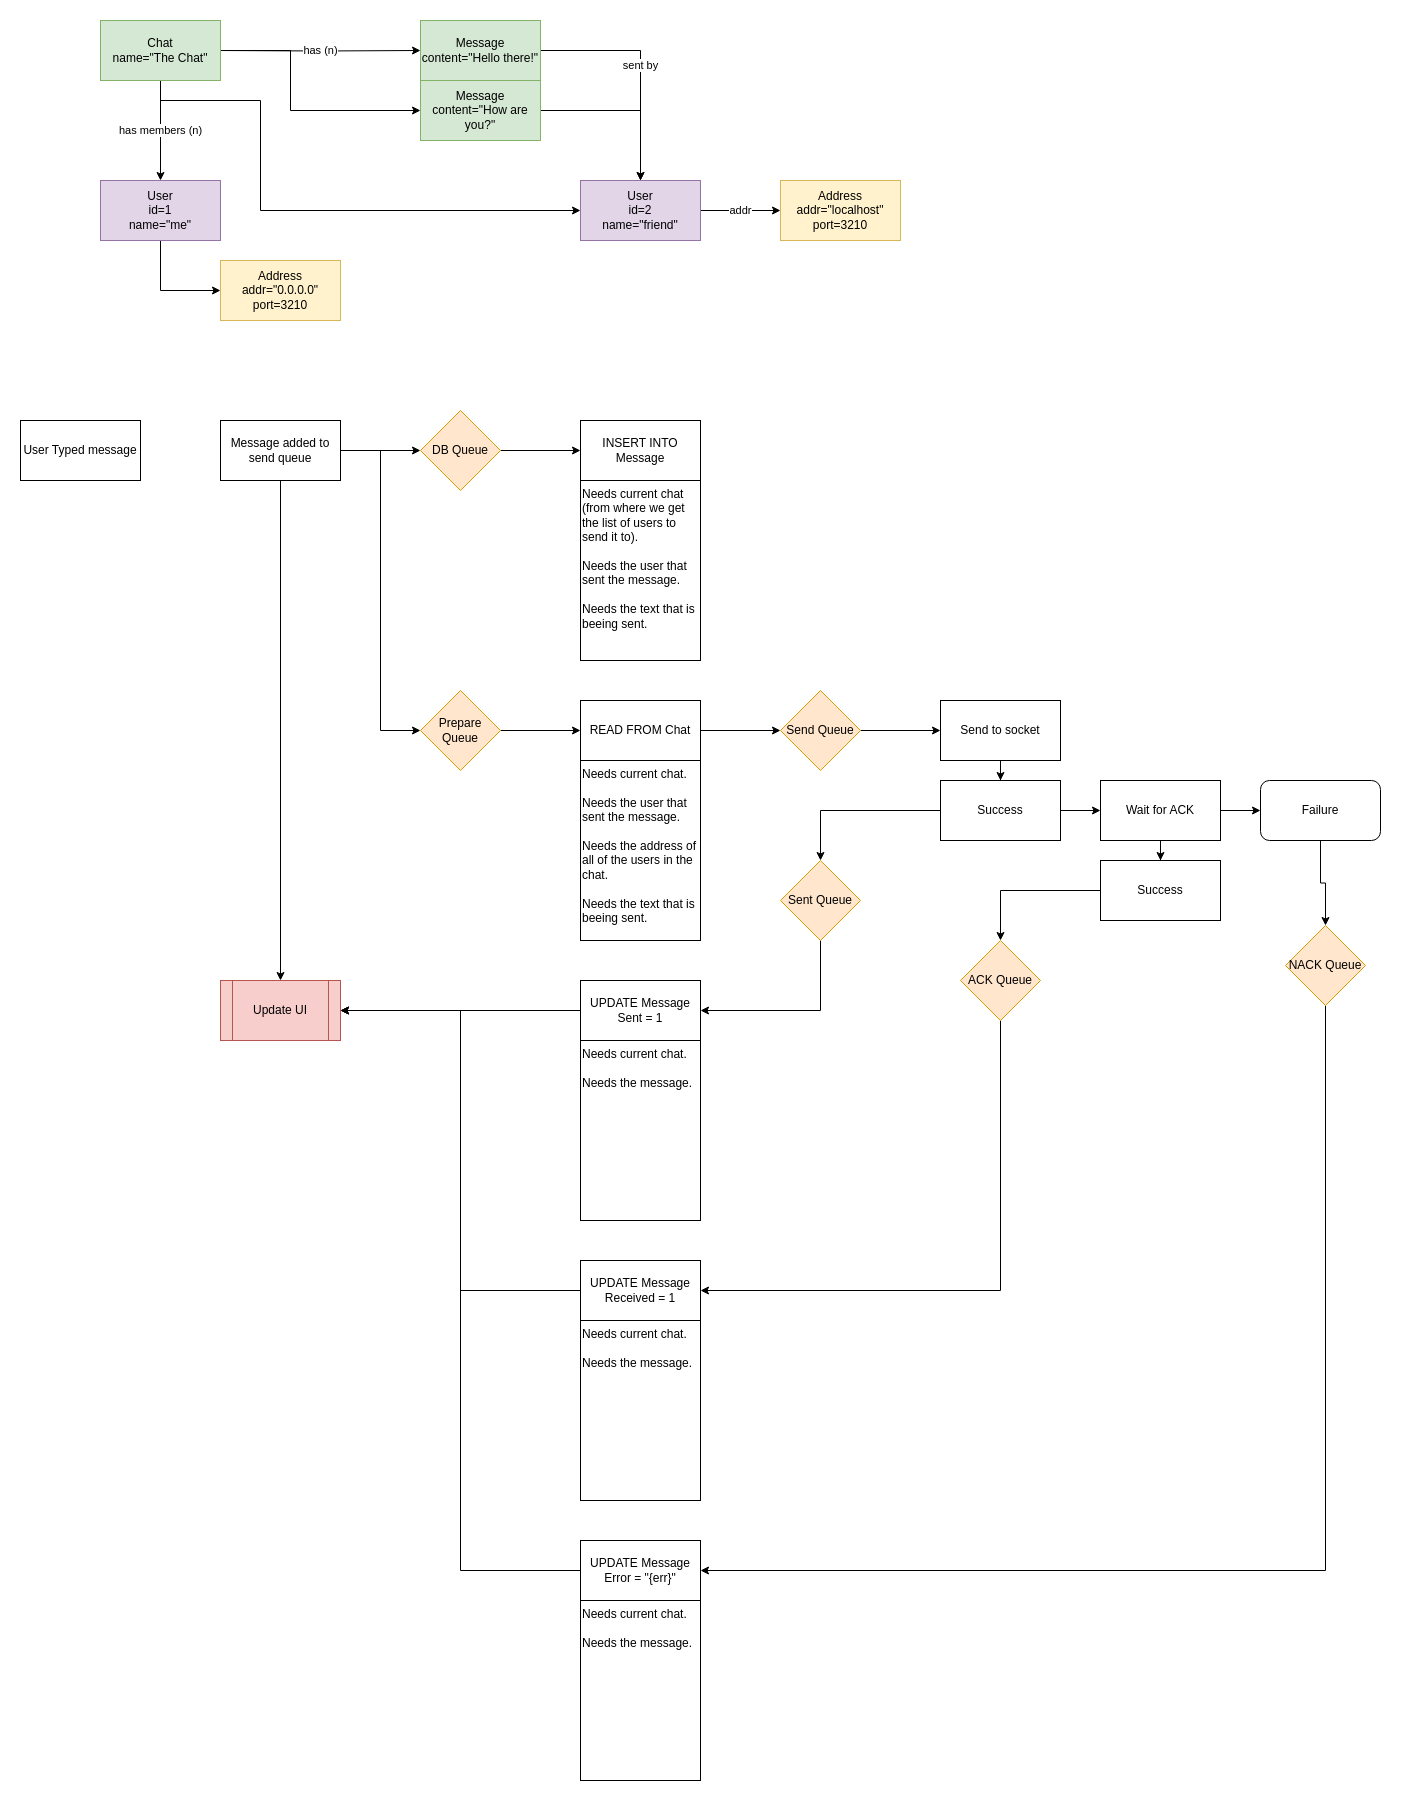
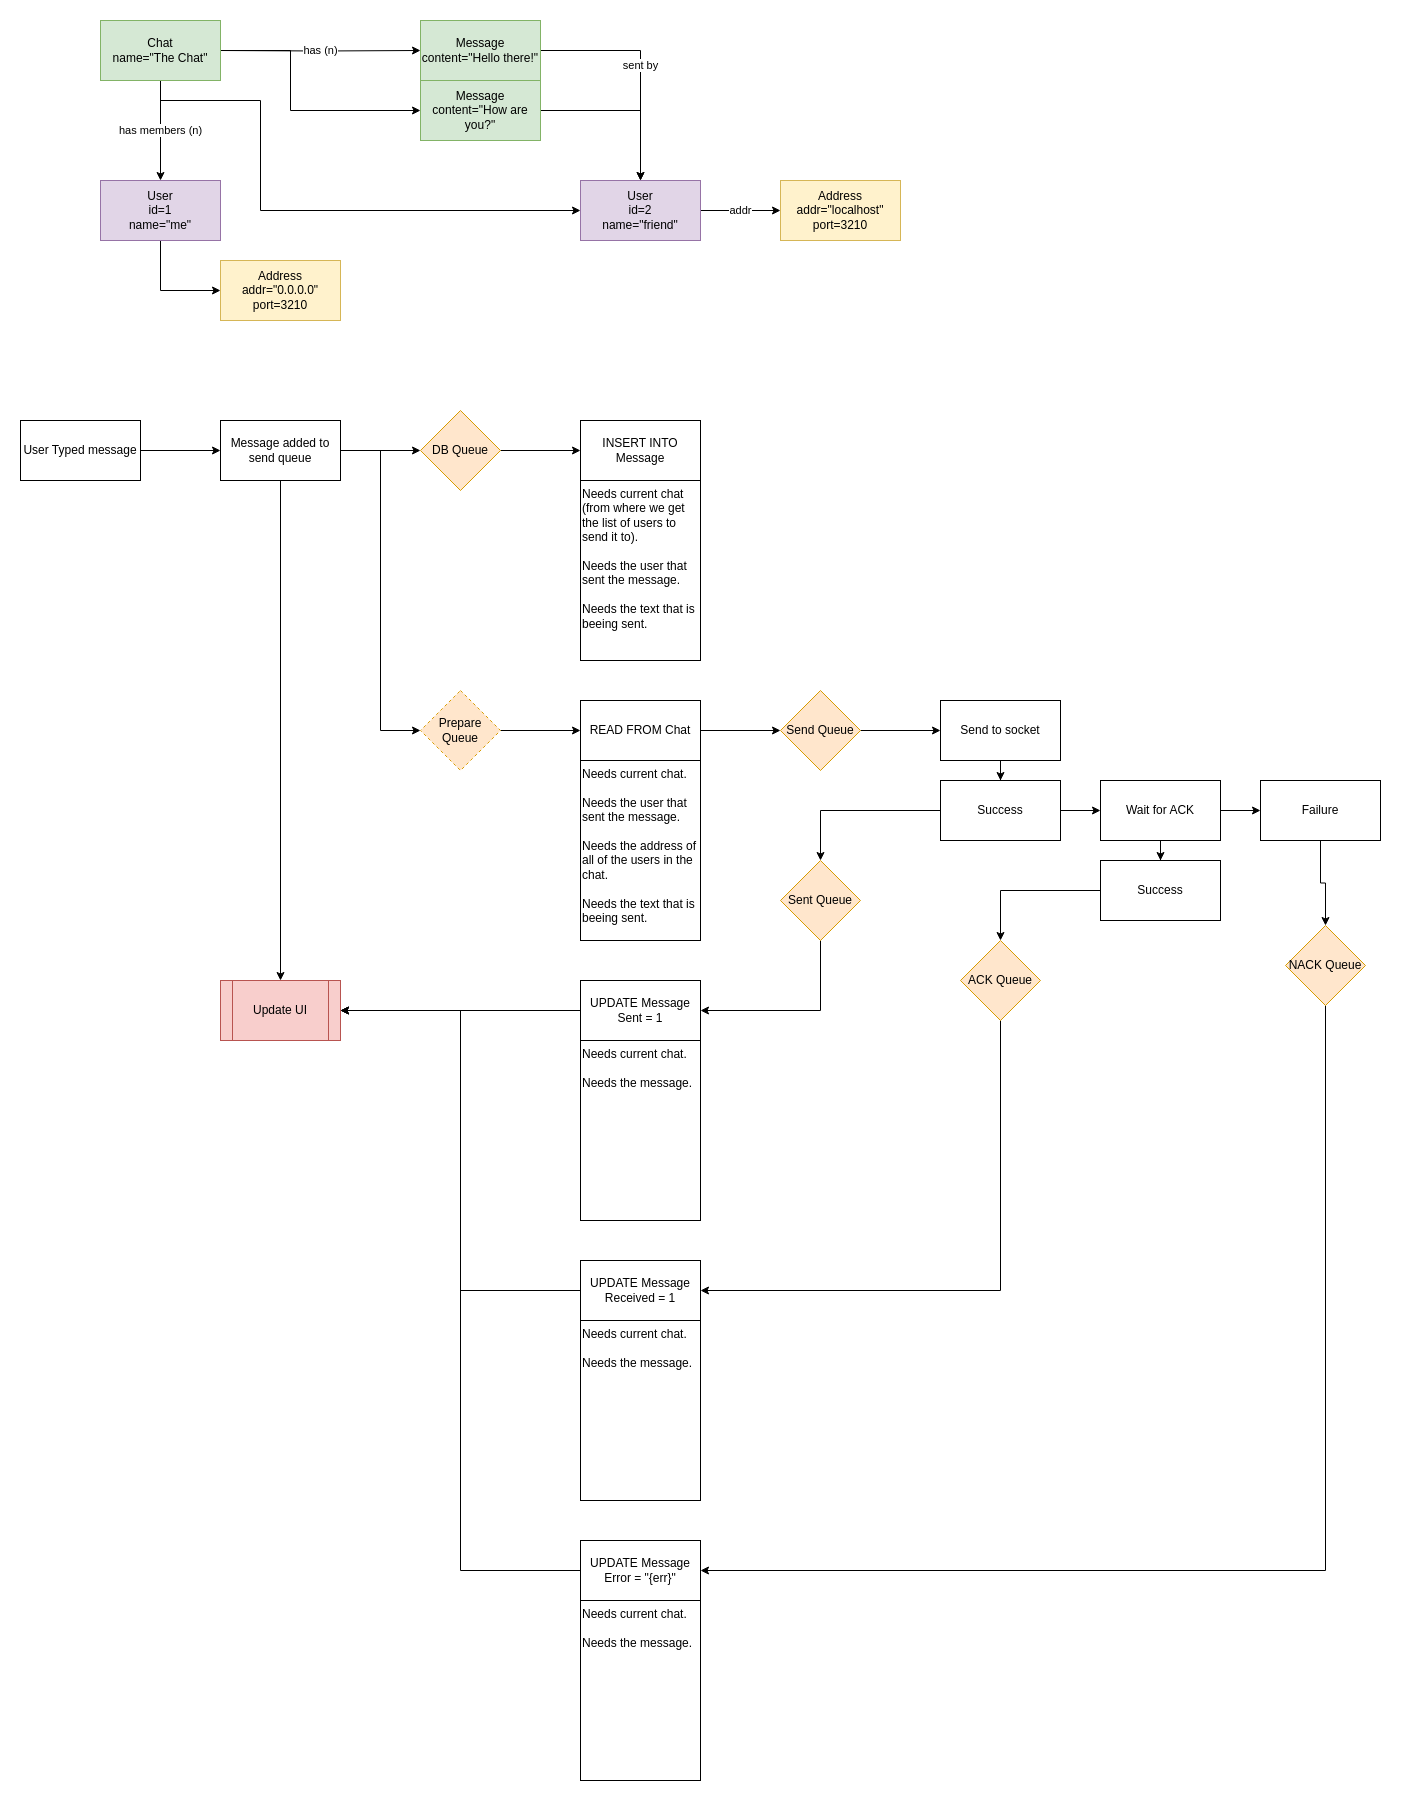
edge "User Typed message" -> "Message added to send queue": added
node "Prepare Queue": style solid -> dashed
node "Failure": shape rounded rectangle -> rectangle
